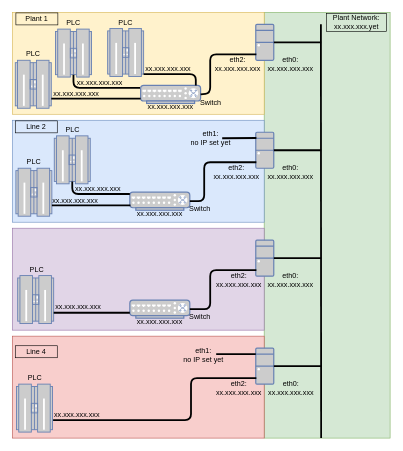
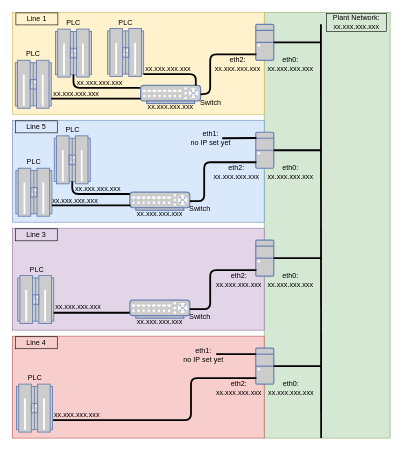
node "Plant 1": label "Plant 1" -> "Line 1"
node "Plant Network: xx.xxx.xxx.yet": label "Plant Network: xx.xxx.xxx.yet" -> "Plant Network: xx.xxx.xxx.xxx"
node "Line 2": label "Line 2" -> "Line 5"
node "Line 3": added
node "Line 4": moved (36, 352) -> (36, 343)
